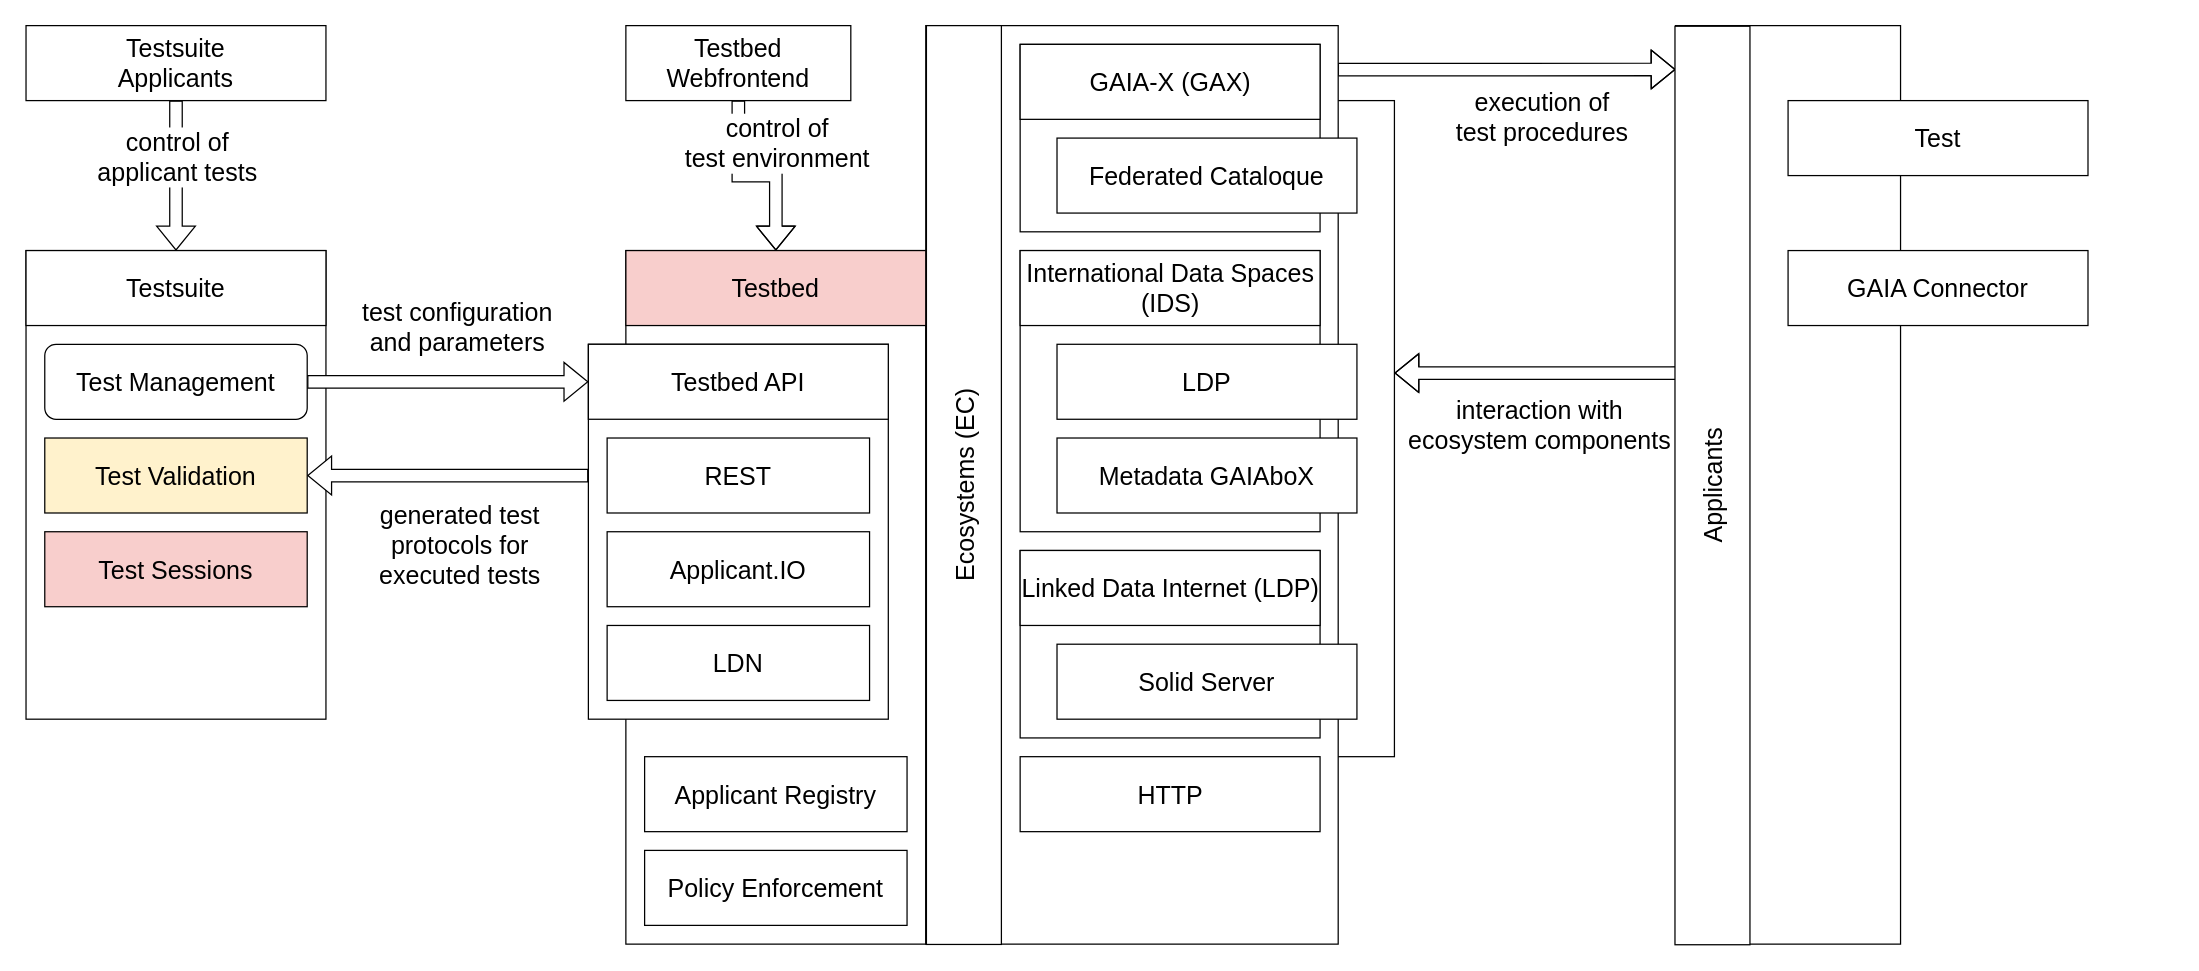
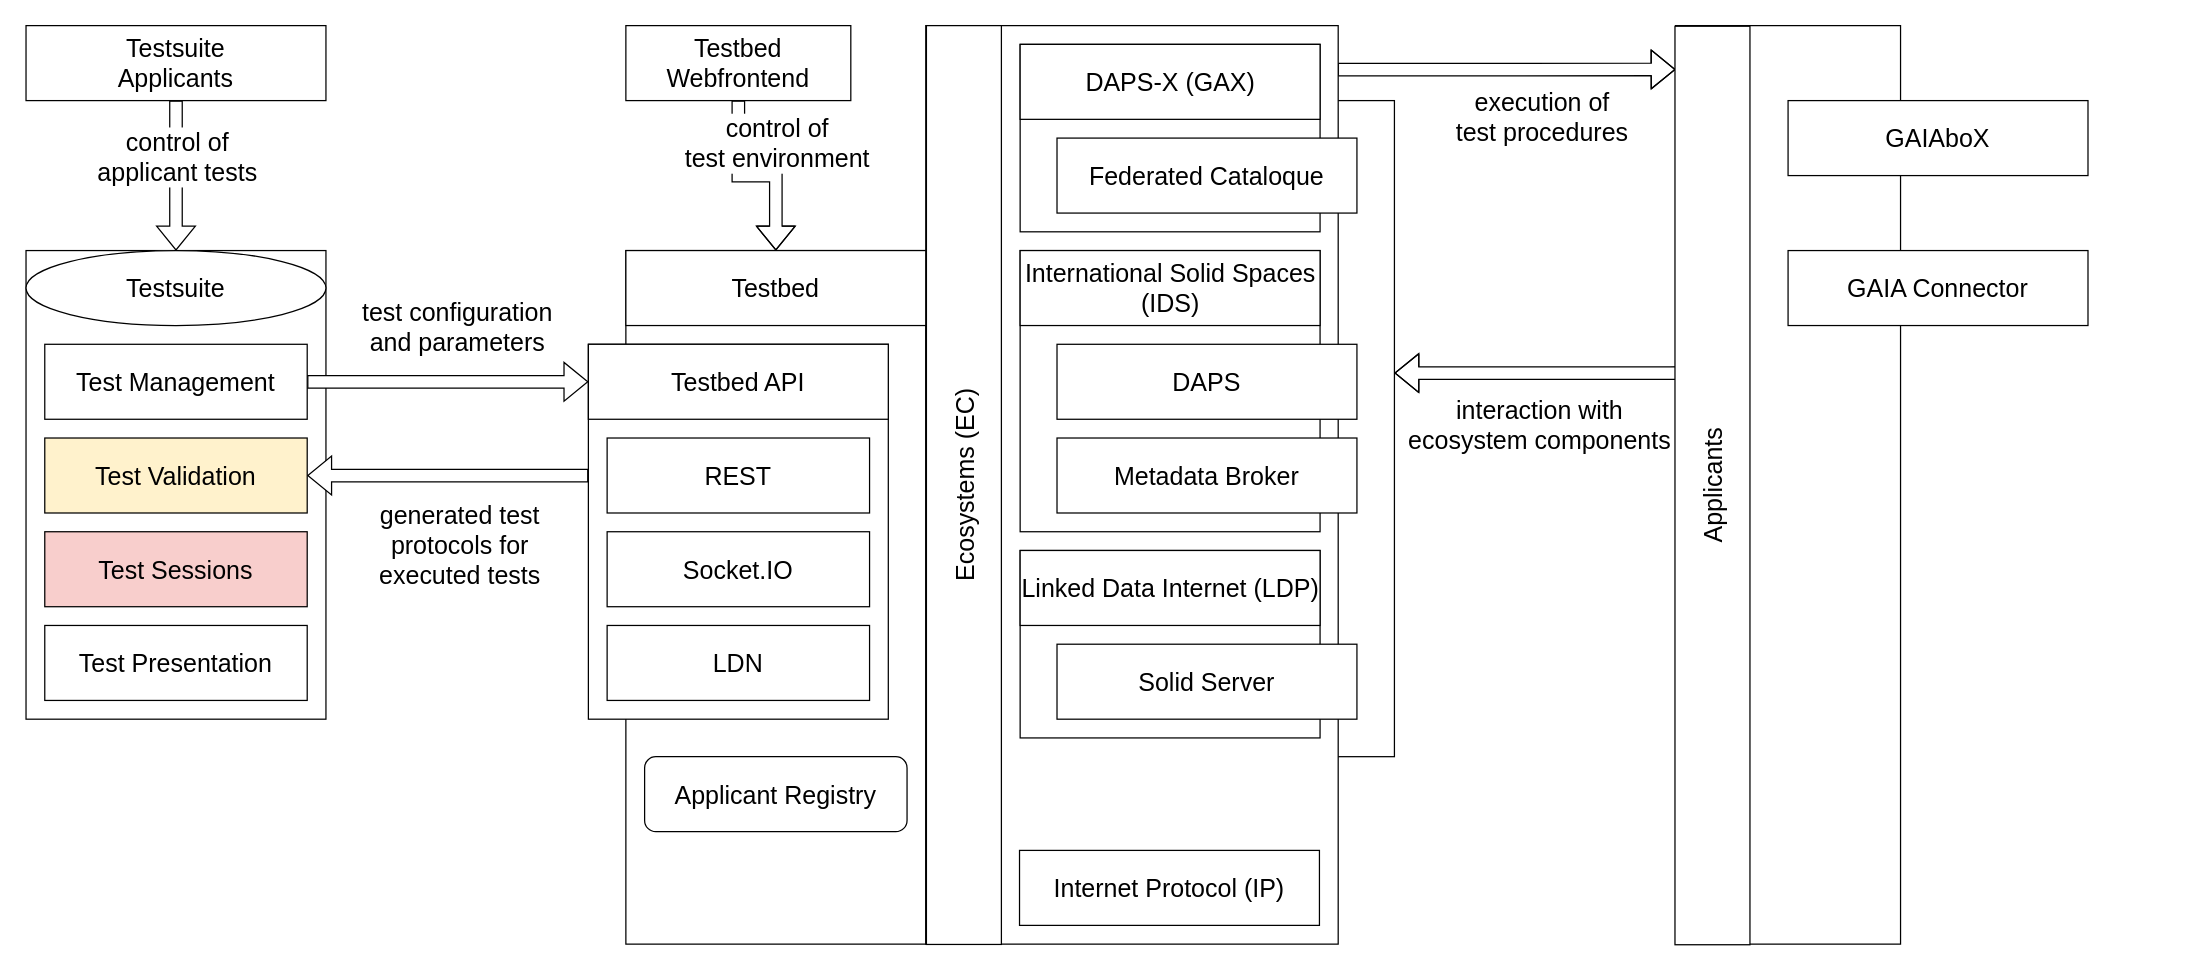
node "GAIA-X (GAX)": label "GAIA-X (GAX)" -> "DAPS-X (GAX)"
node "Test": label "Test" -> "GAIAboX"
node "Testsuite": shape rectangle -> ellipse
node "Testbed": fillcolor #f8cecc -> #ffffff
node "International Data Spaces (IDS)": label "International Data Spaces (IDS)" -> "International Solid Spaces (IDS)"
node "Test Management": shape rounded rectangle -> rectangle
node "LDP": label "LDP" -> "DAPS"
node "Metadata GAIAboX": label "Metadata GAIAboX" -> "Metadata Broker"
node "Applicant.IO": label "Applicant.IO" -> "Socket.IO"
node "Test Presentation": added
node "Applicant Registry": shape rectangle -> rounded rectangle
node "HTTP": removed
node "Policy Enforcement": removed
node "Internet Protocol (IP)": added
